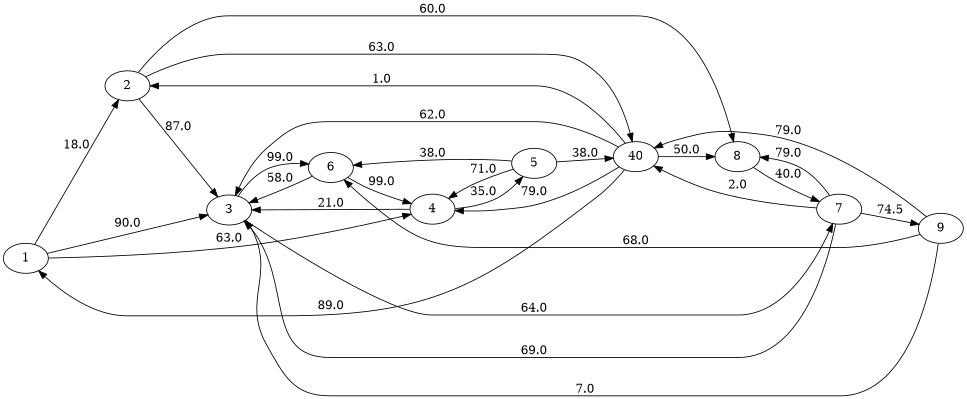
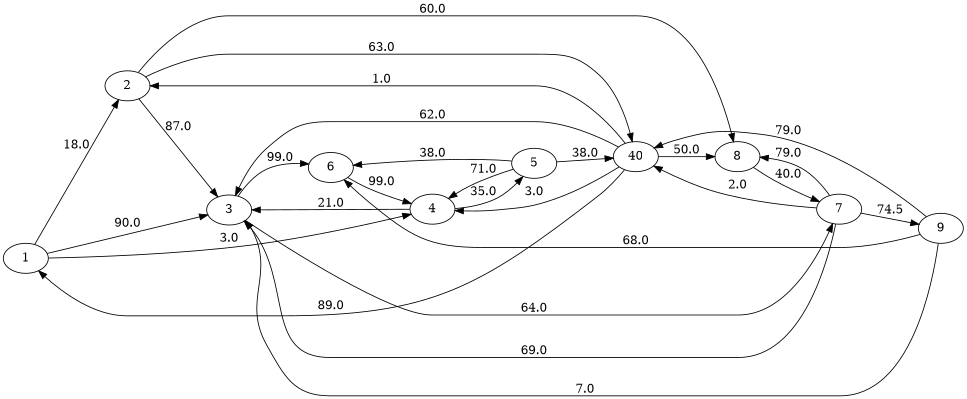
edge "6" -> "3": removed, label "58.0"
edge "40" -> "4": label "79.0" -> "3.0"
edge "1" -> "4": label "63.0" -> "3.0"
